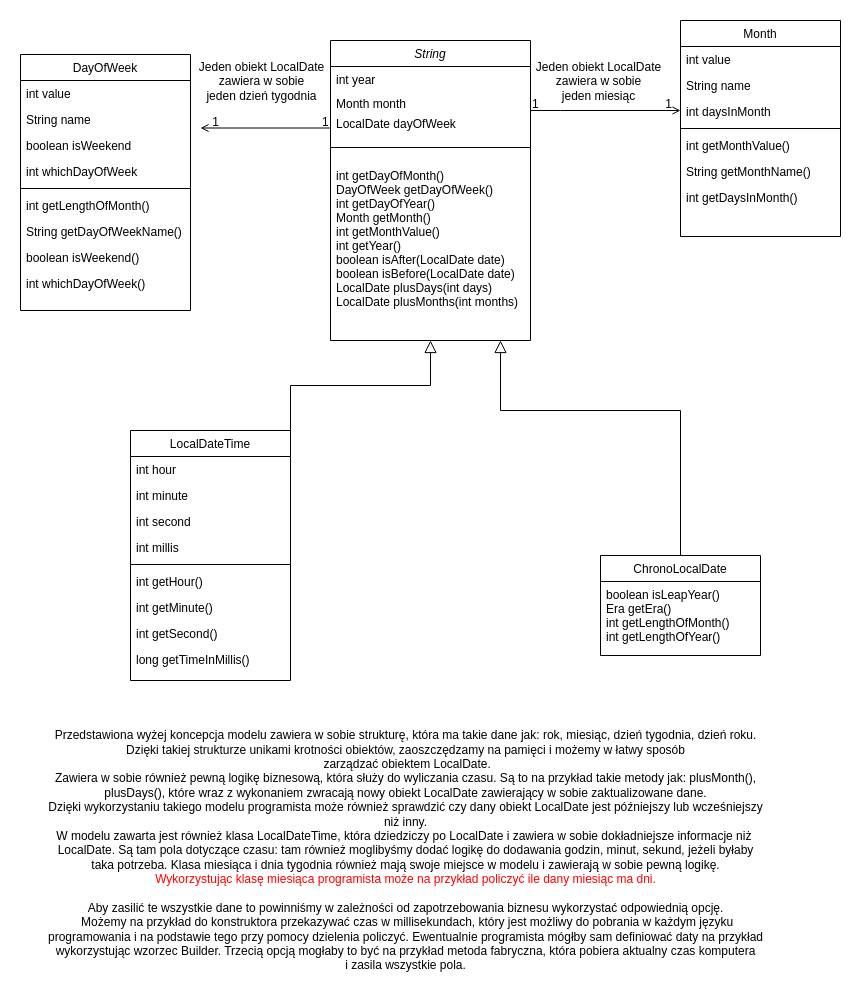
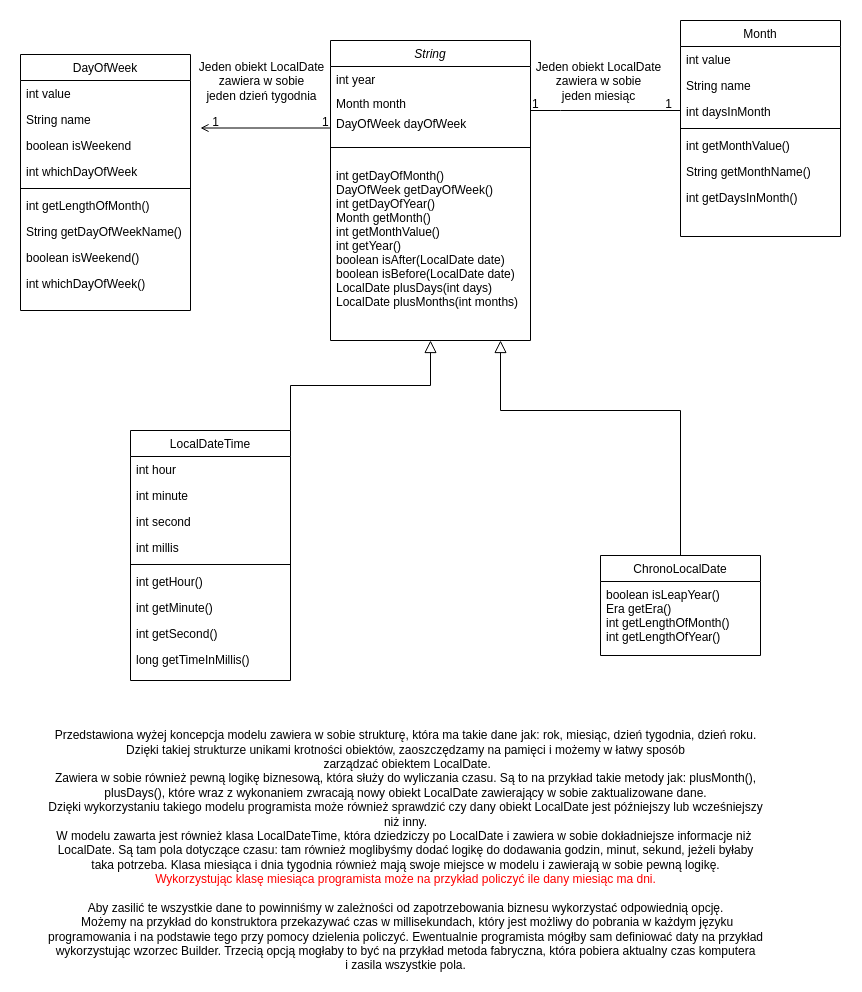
edge "String" -> "Month": arrowhead open -> none
node "LocalDate dayOfWeek": label "LocalDate dayOfWeek" -> "DayOfWeek dayOfWeek"
